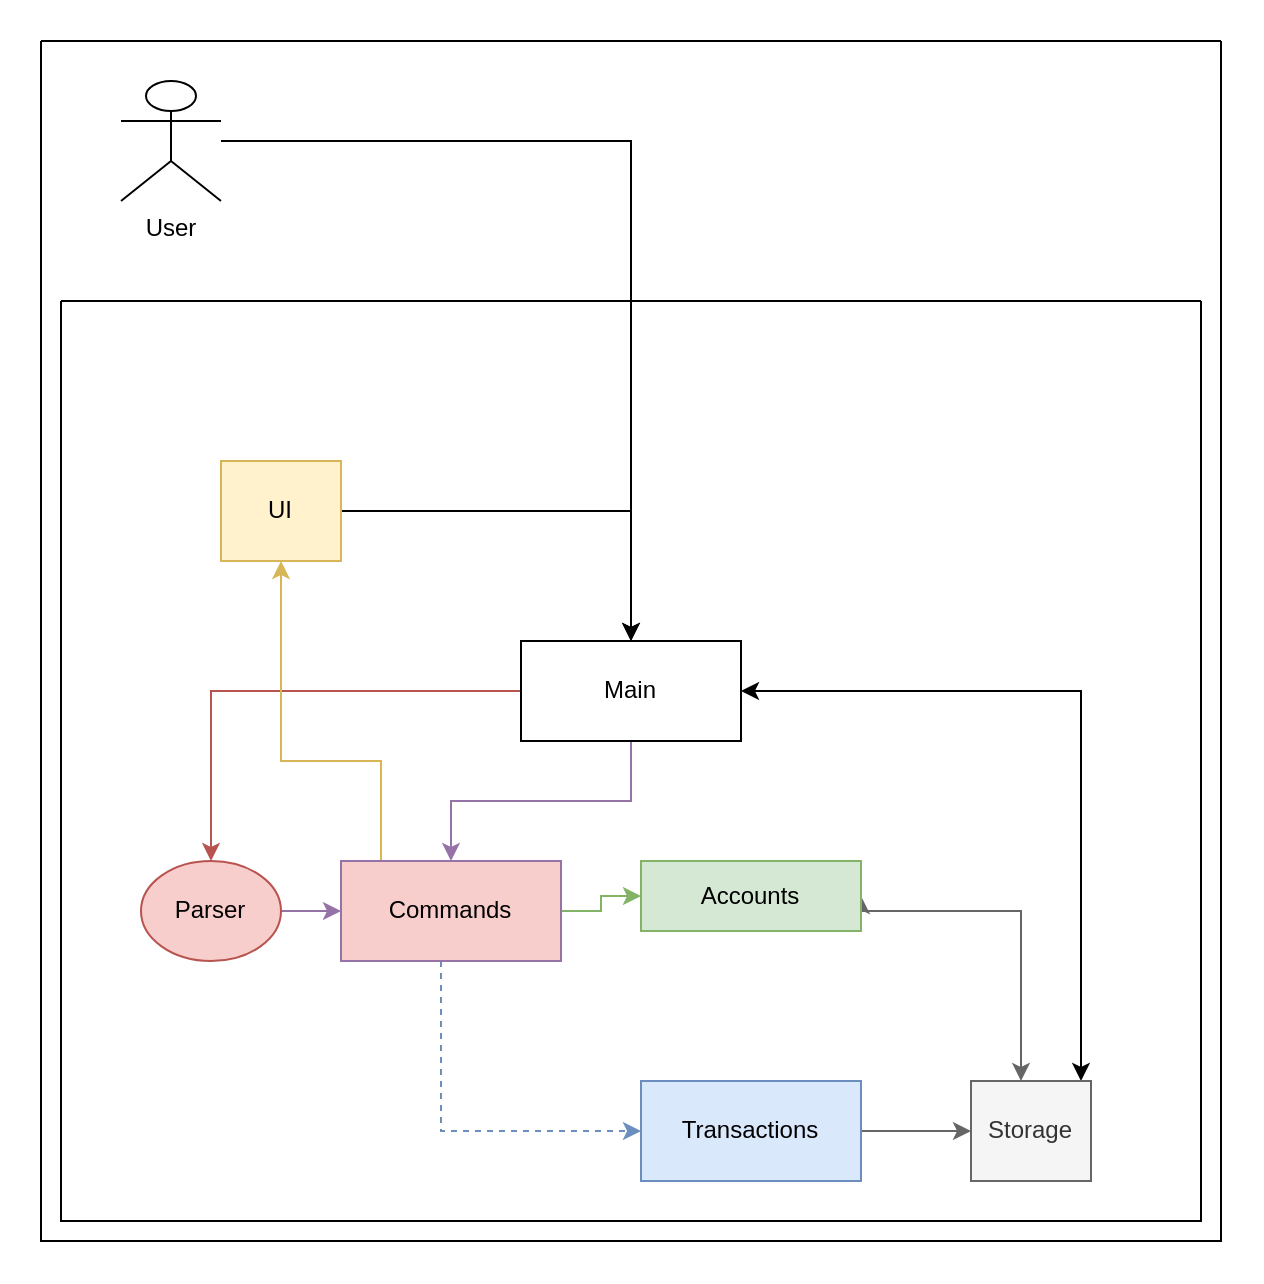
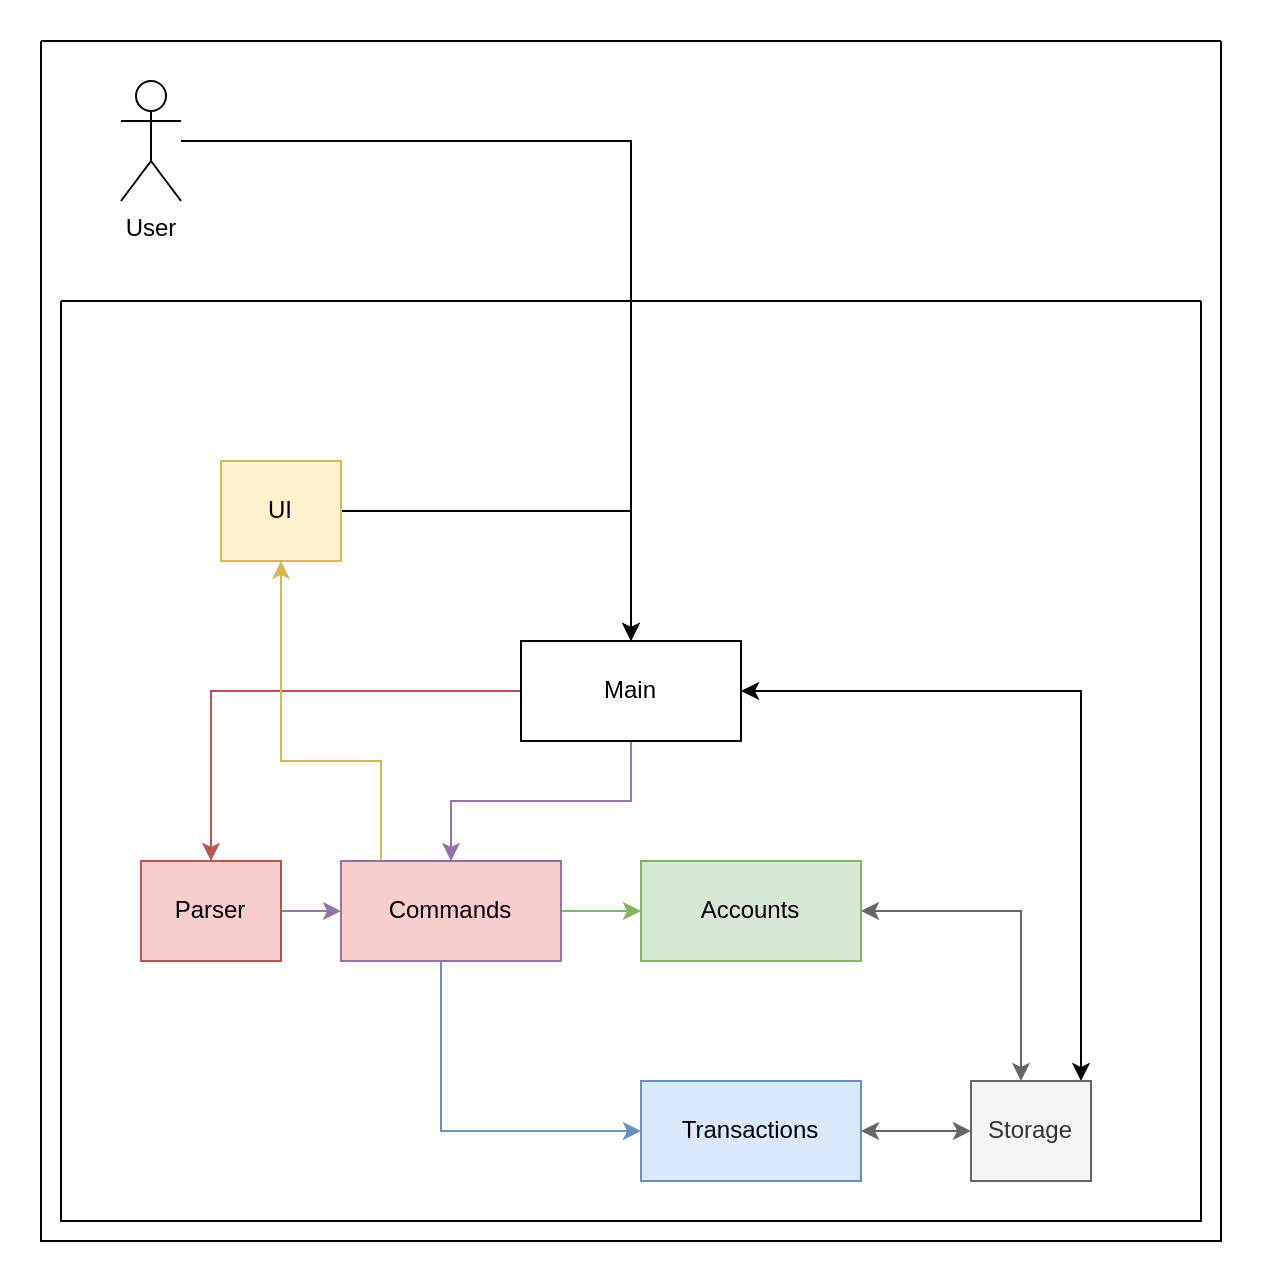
node "User": size 100x120 -> 60x120
node "Accounts": size 220x70 -> 220x100
node "Parser": shape ellipse -> rectangle
edge "Commands" -> "Transactions": style dashed -> solid
edge "Transactions" -> "Storage": arrowhead none -> classic
